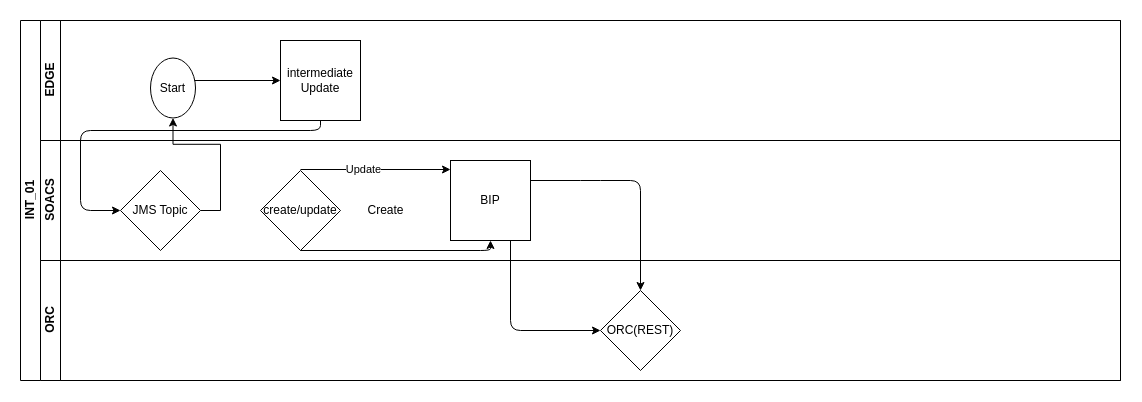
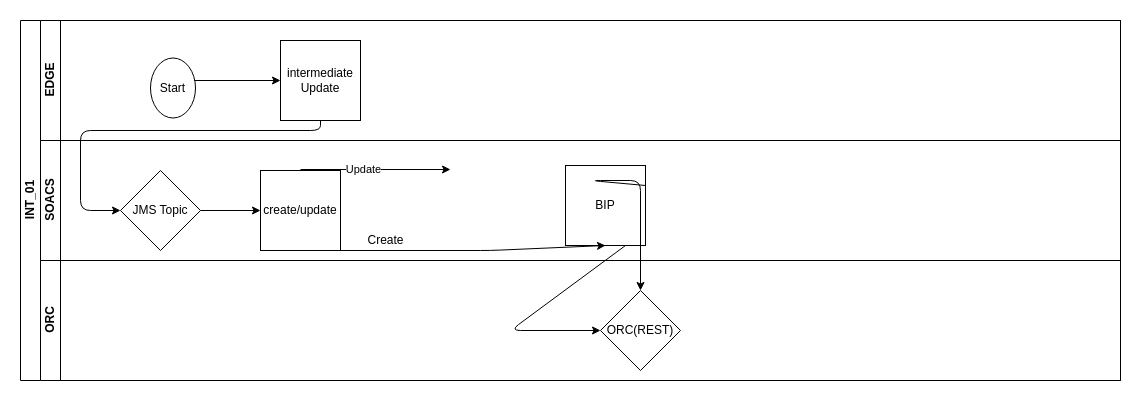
edge "JMS Topic" -> "Start": now "JMS Topic" -> "create/update"
node "BIP": moved (491, 201) -> (606, 206)
node "create/update": shape diamond -> rectangle
node "Create": moved (386, 211) -> (386, 241)
